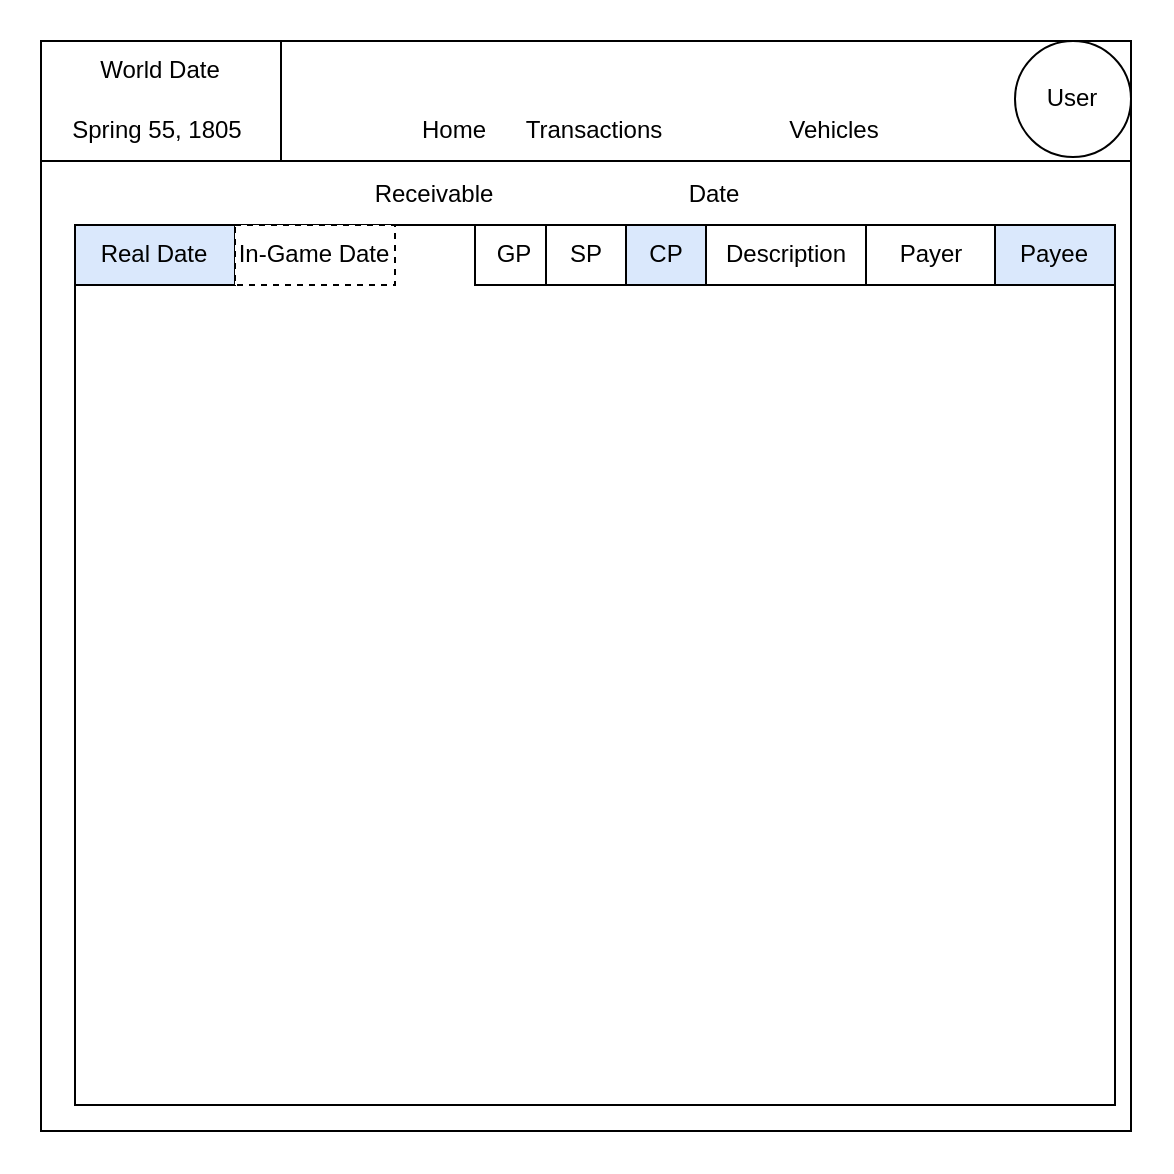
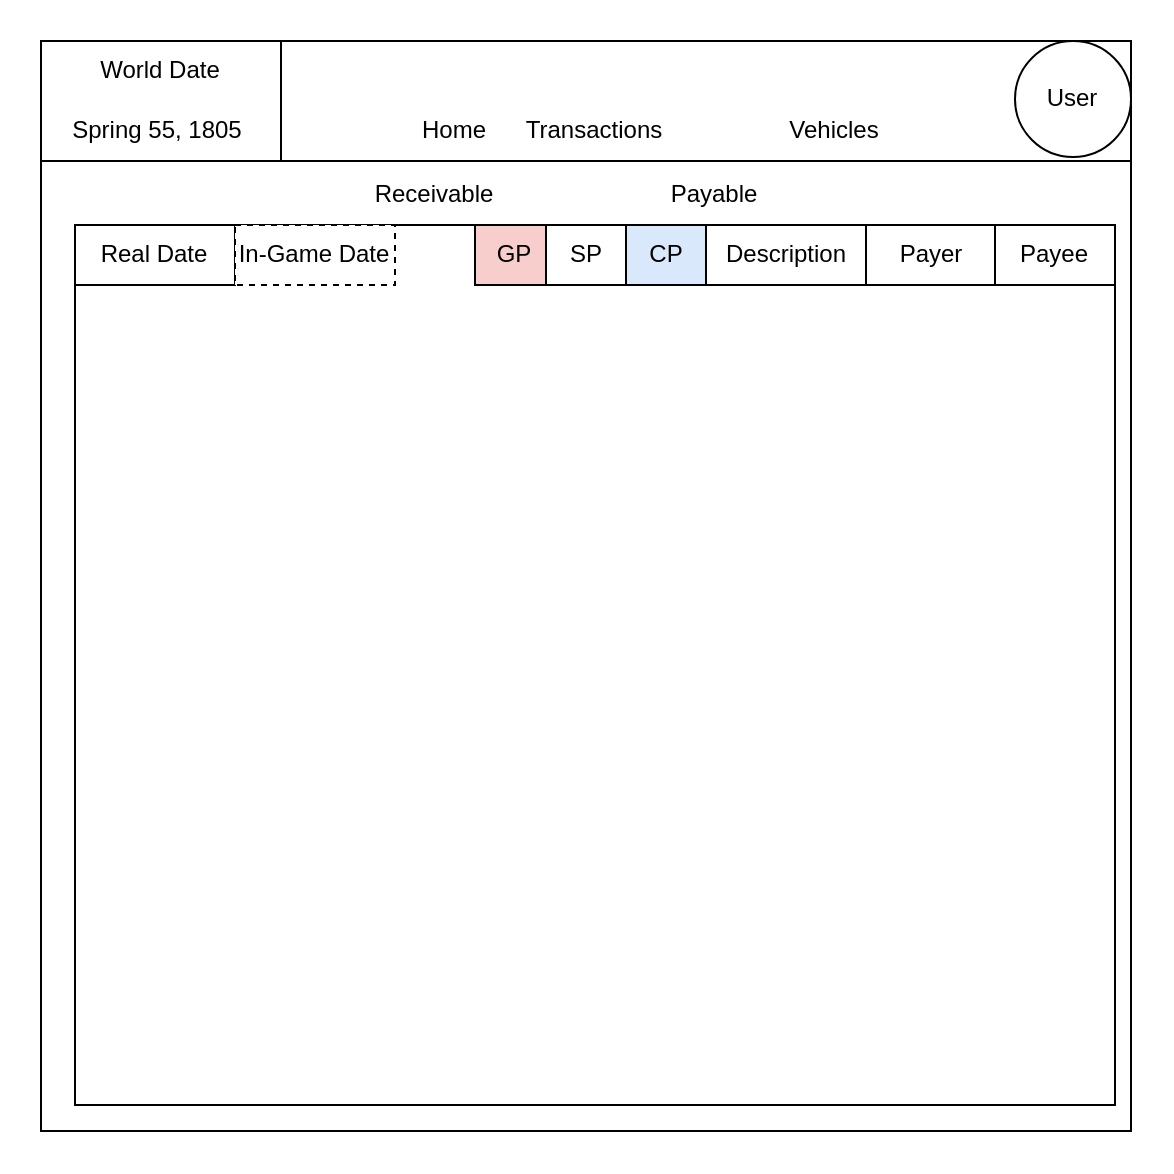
node "Date": label "Date" -> "Payable"
node "Real Date": fillcolor #dae8fc -> #ffffff
node "GP": fillcolor #ffffff -> #f8cecc
node "Payee": fillcolor #dae8fc -> #ffffff
